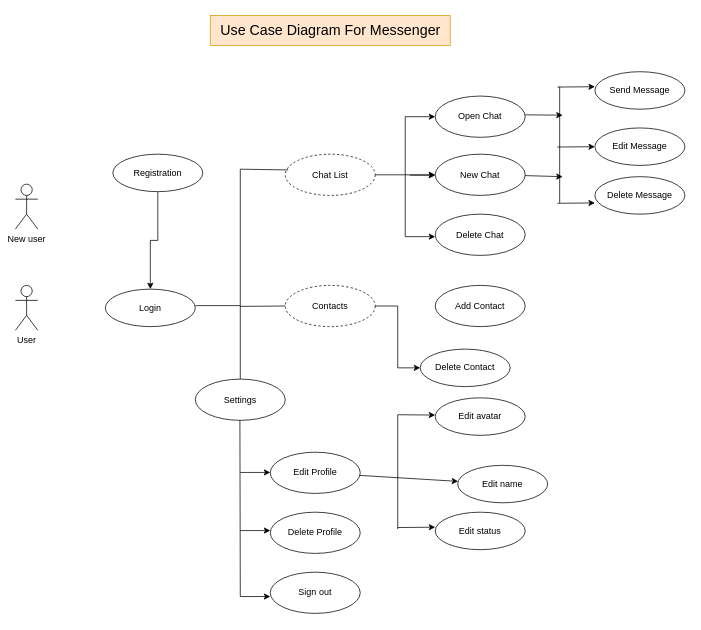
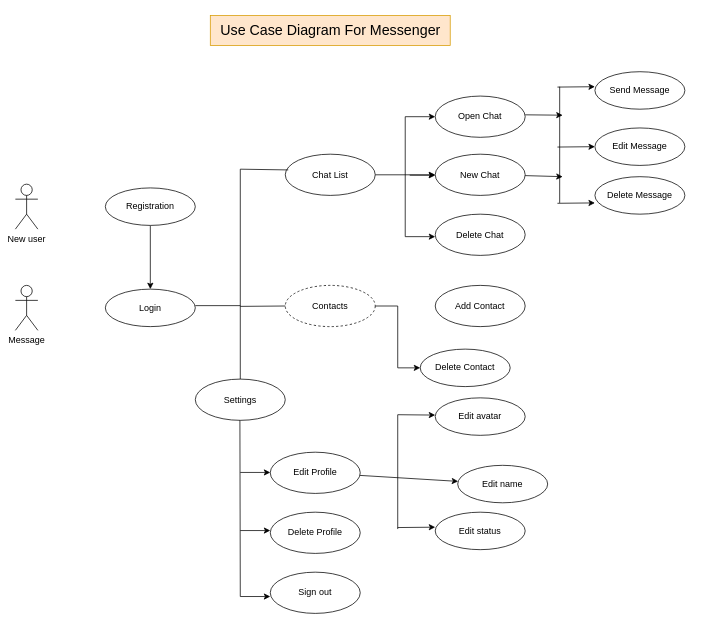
node "Registration": moved (158, 173) -> (150, 207)
node "Chat List": style dashed -> solid
node "User": label "User" -> "Message"
